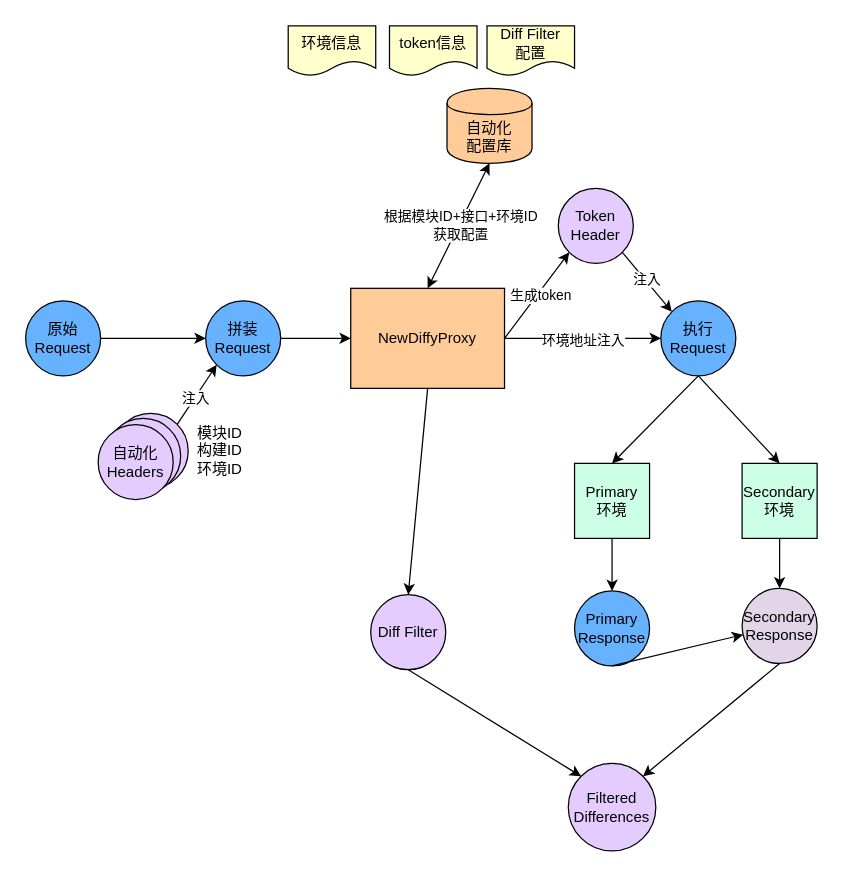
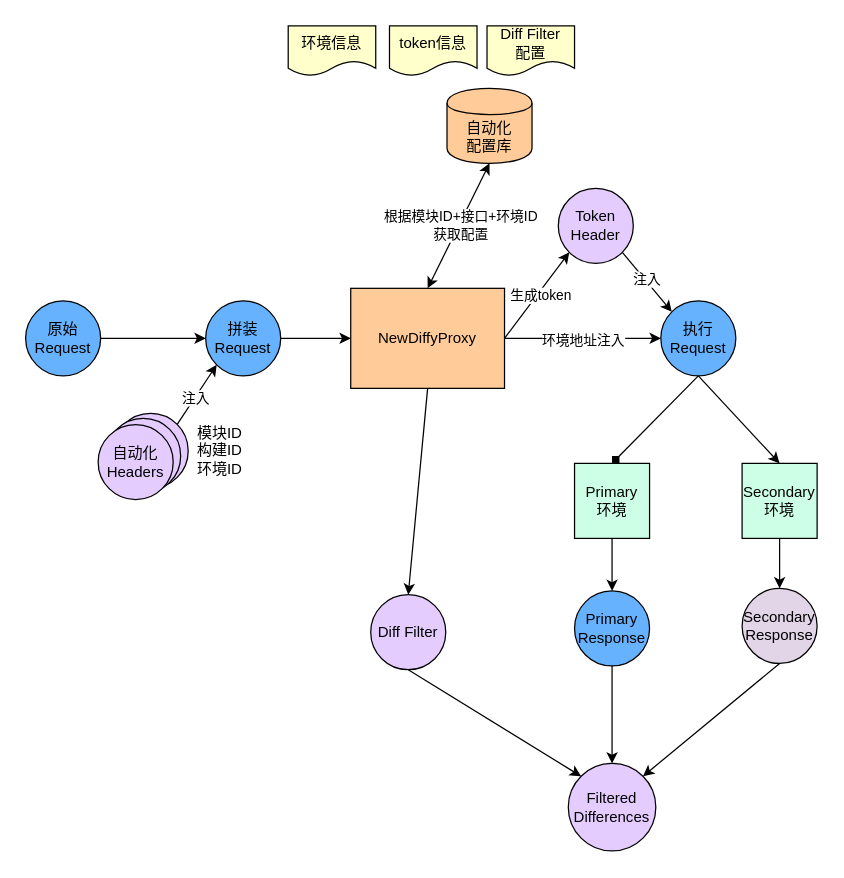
edge "执行 Request" -> "Primary 环境": arrowhead classic -> diamond
edge "Primary Response" -> "Secondary Response": now "Primary Response" -> "Filtered Differences"
